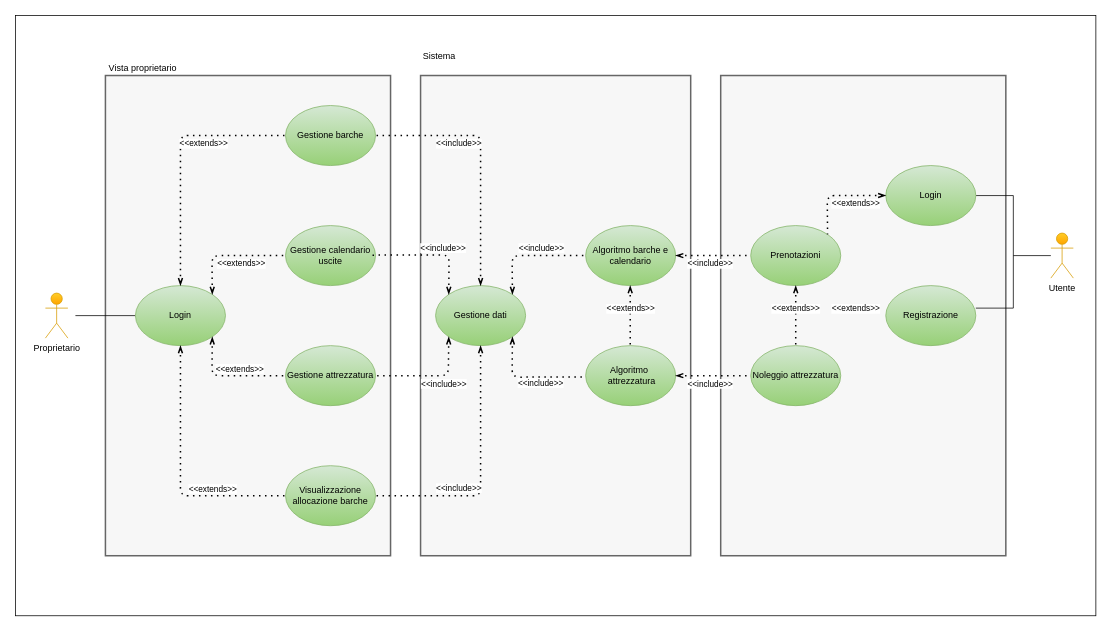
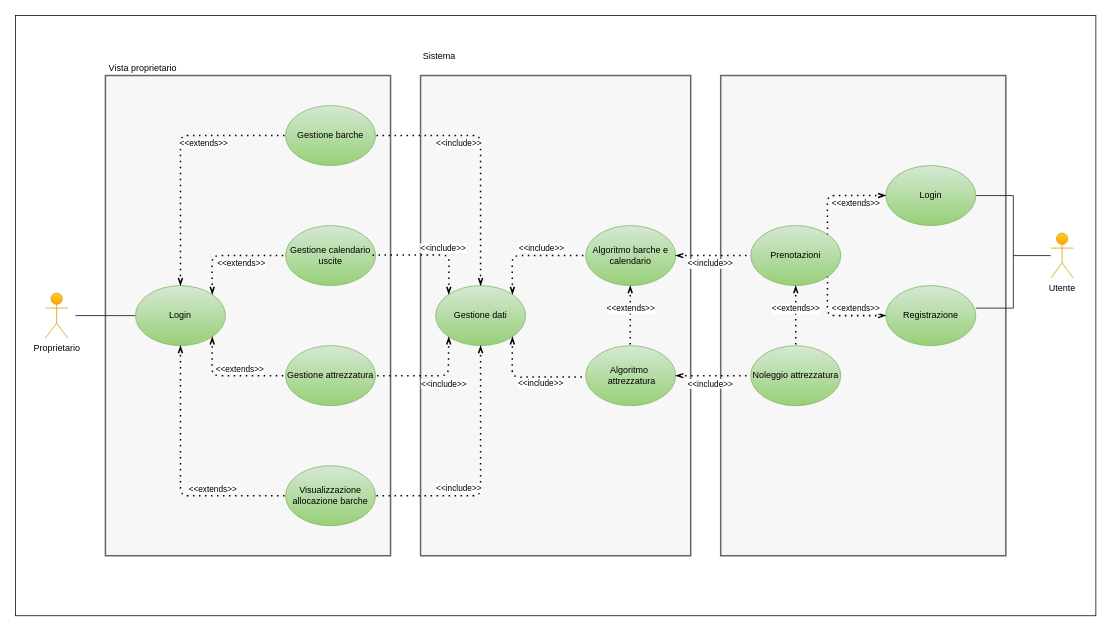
edge "Prenotazioni" -> "Registrazione": added
